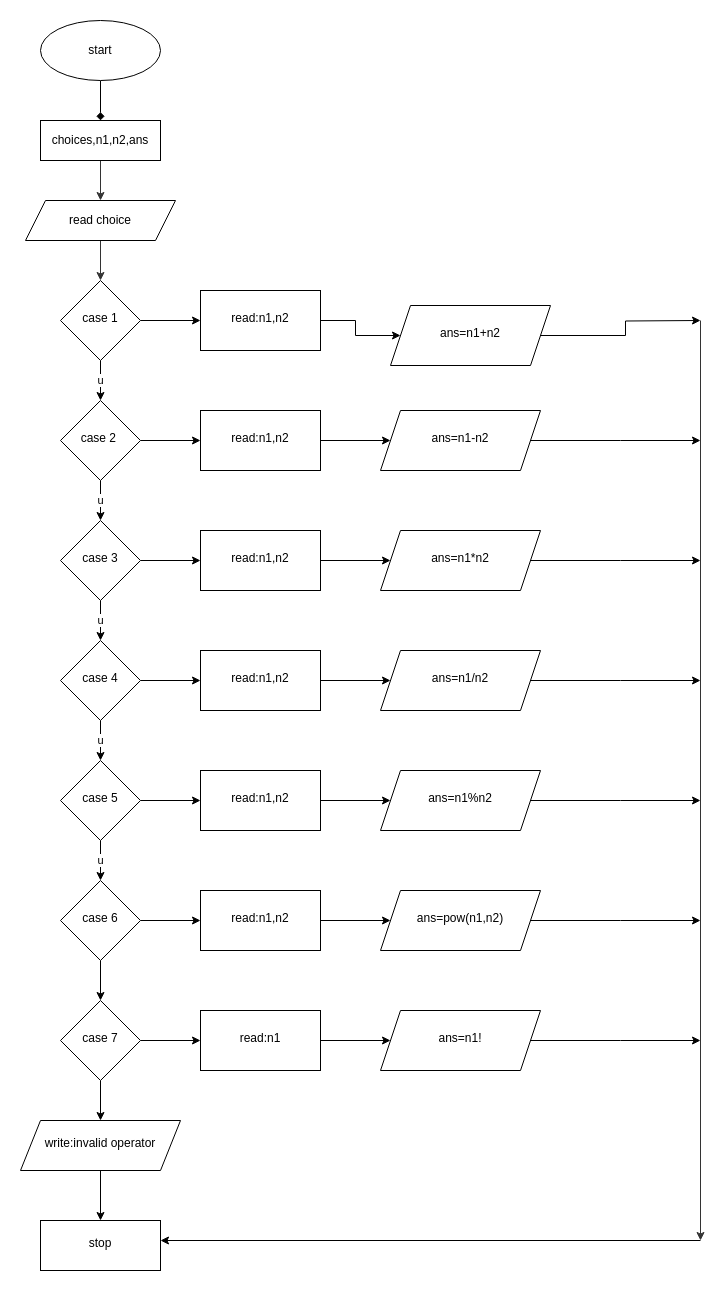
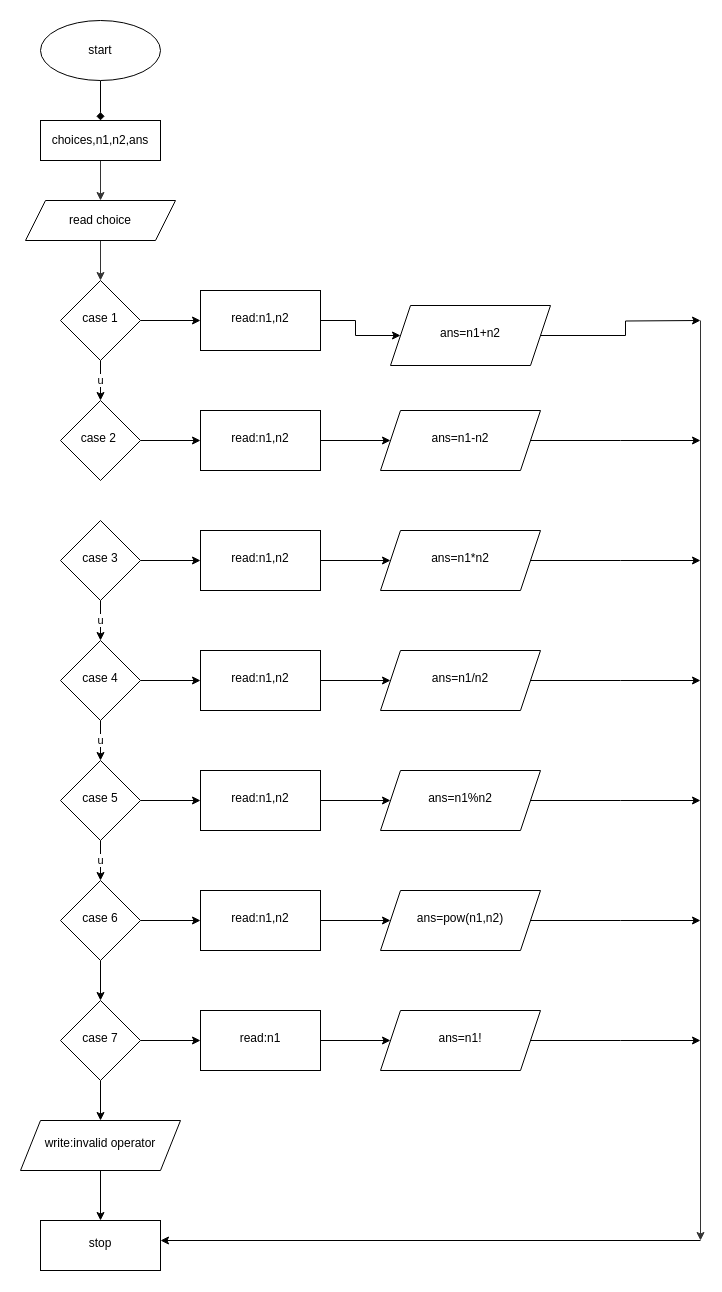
edge "case 2" -> "case 3": removed, label "u"
